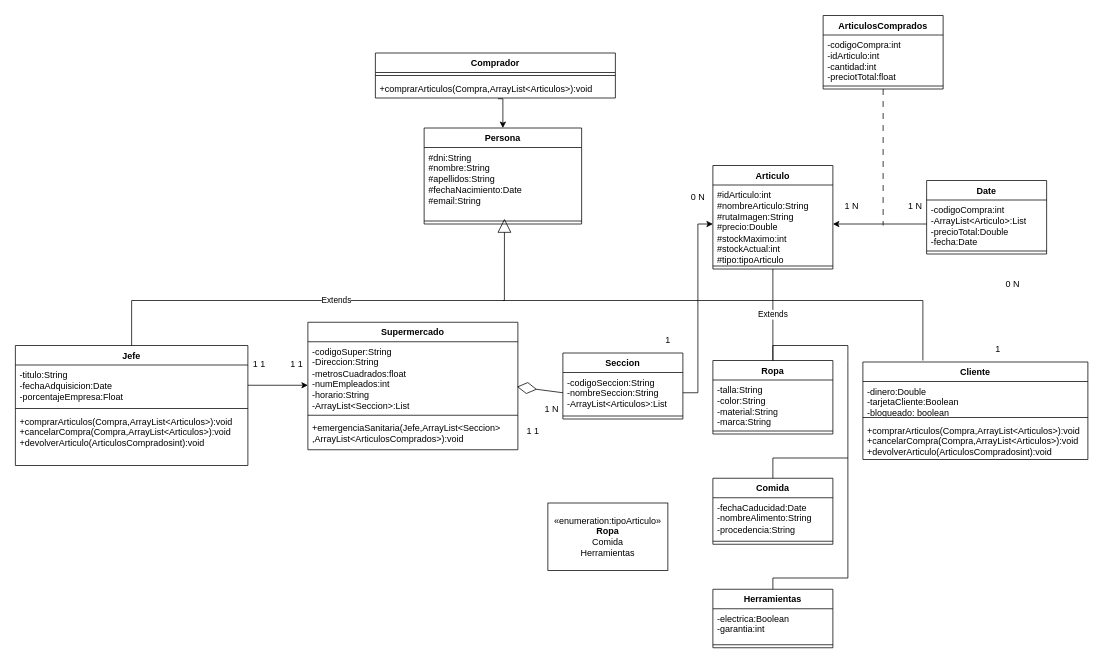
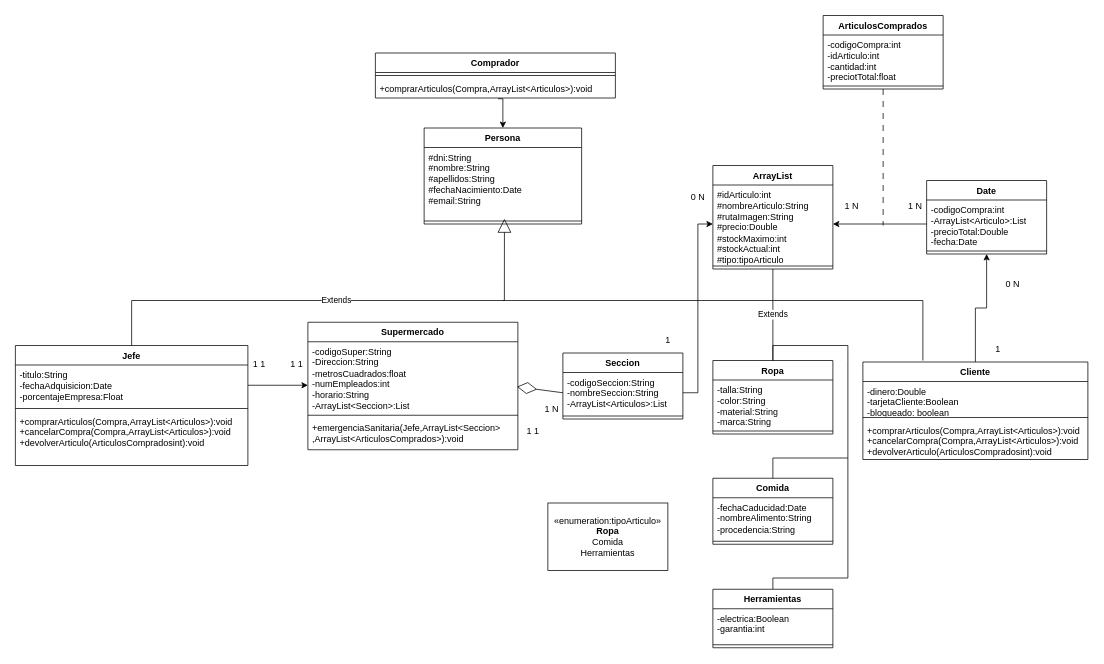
node "Articulo": label "Articulo" -> "ArrayList"
edge "Cliente" -> "Date": added
